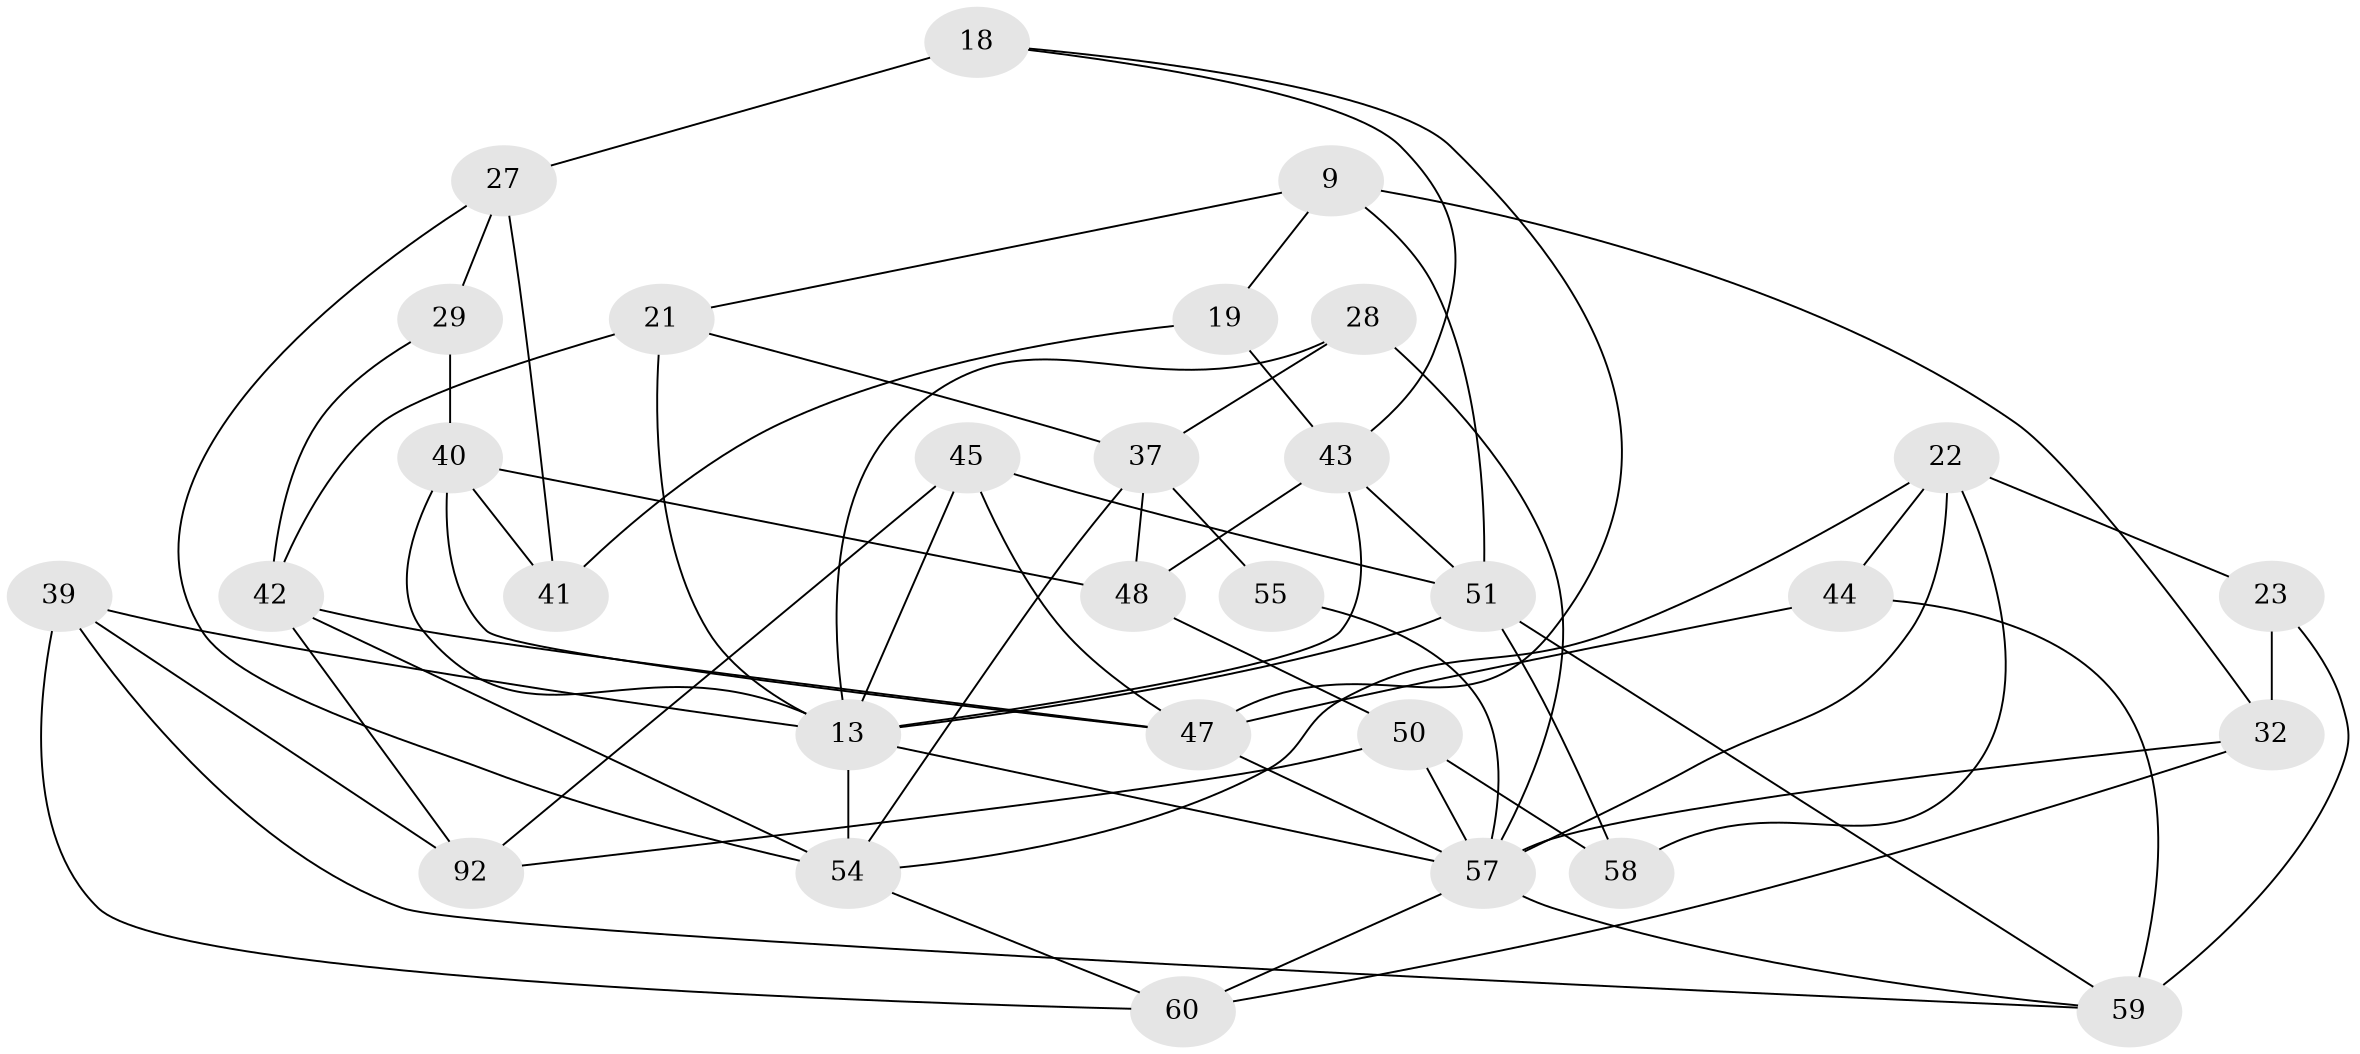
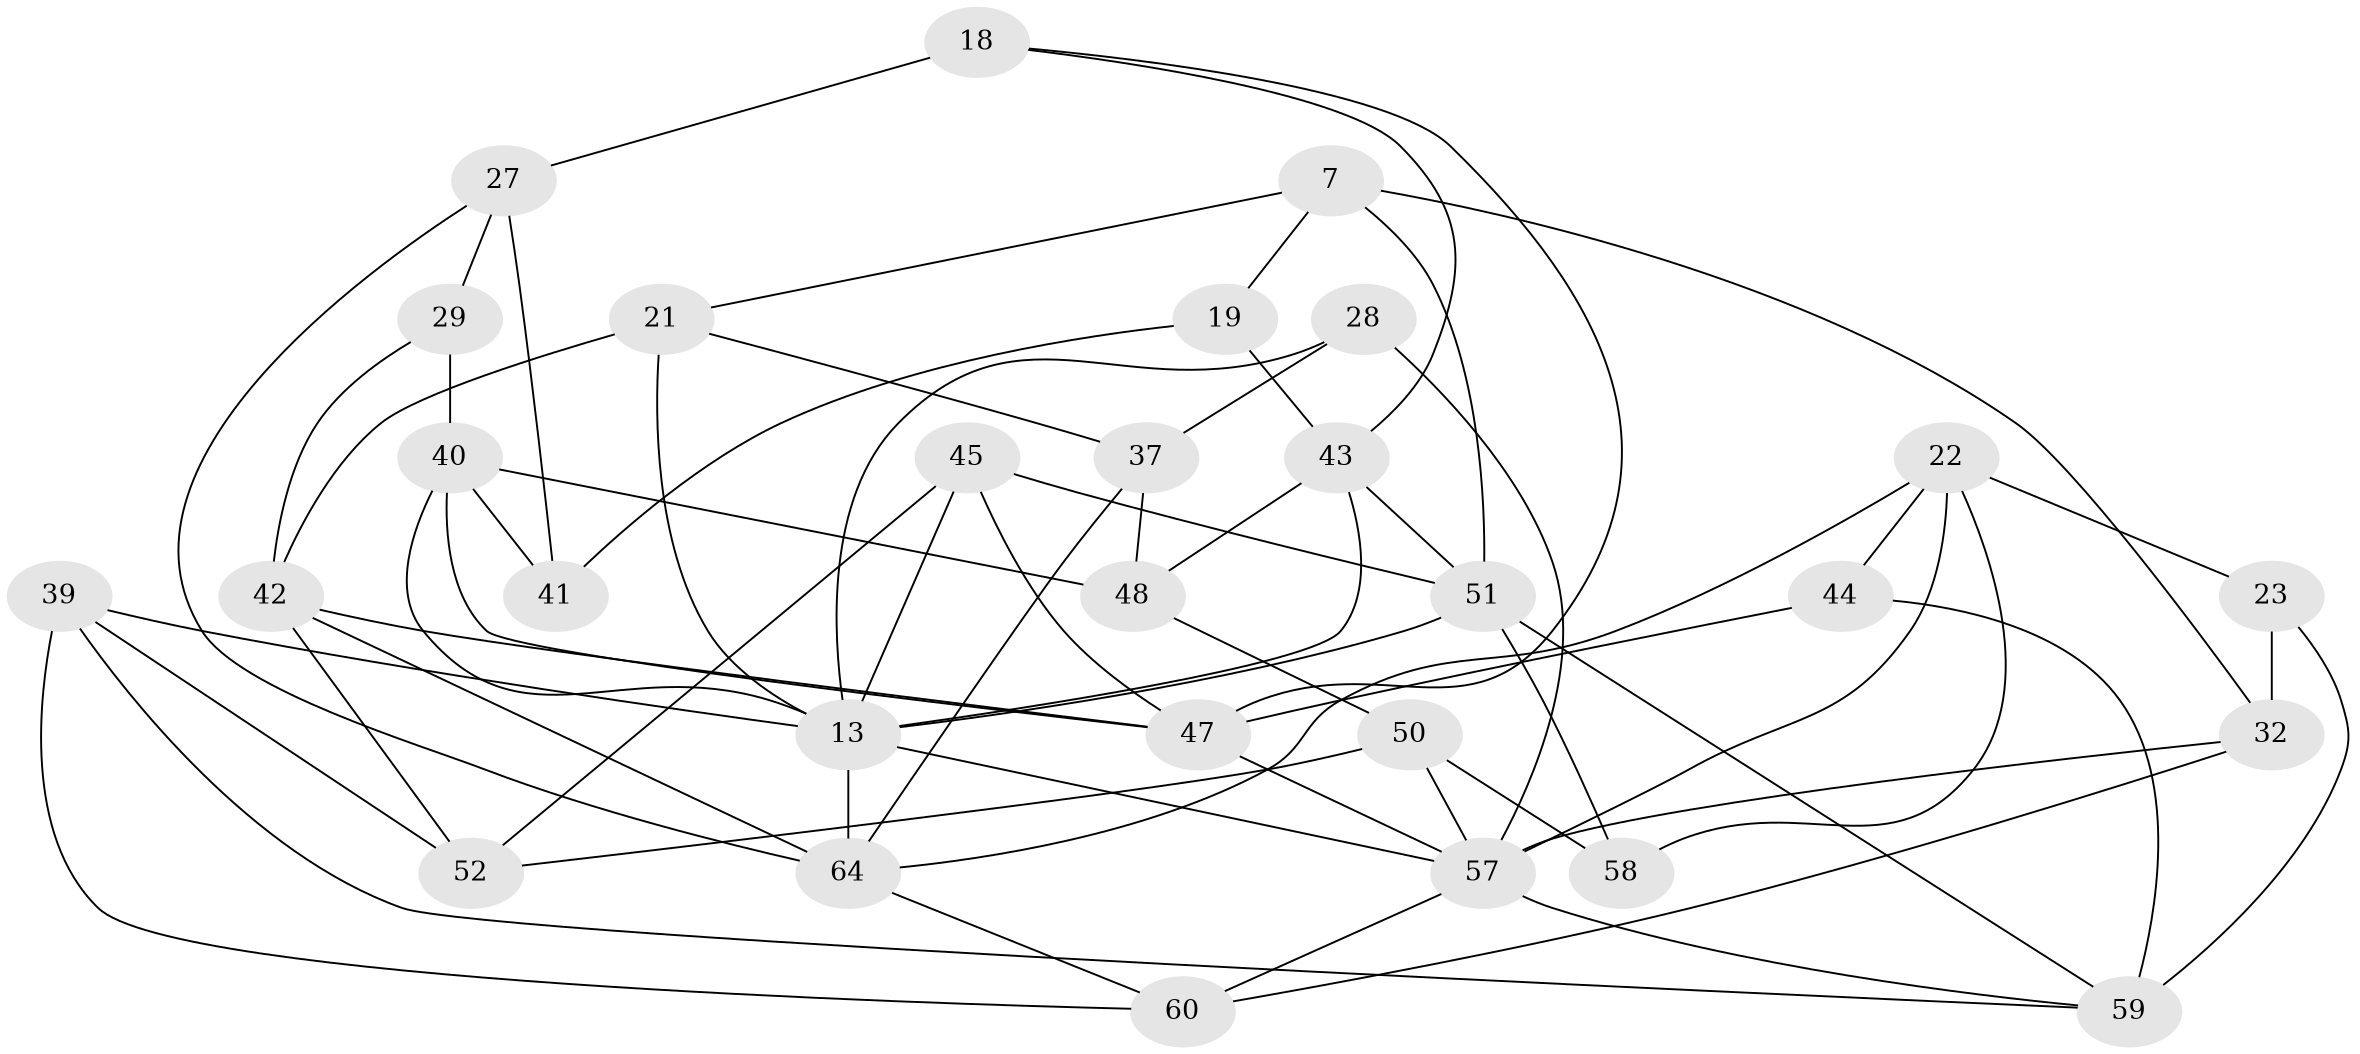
node "9": label "9" -> "7"
node "55": removed
node "92": label "92" -> "52"
node "54": label "54" -> "64"
